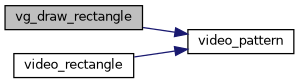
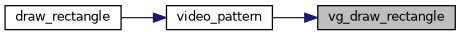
edge "vg_draw_rectangle" -> "video_pattern": reversed
node "video_rectangle": label "video_rectangle" -> "draw_rectangle"
